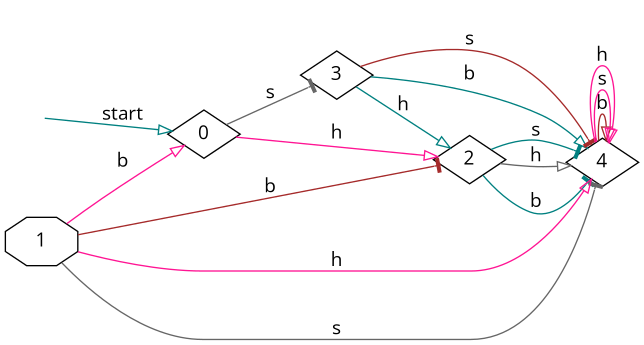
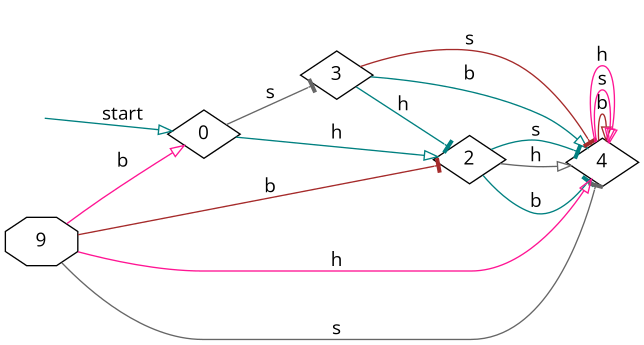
edge "3" -> "2": arrowhead onormal -> tee
edge "0" -> "2": color deeppink -> teal
node "1": label "1" -> "9"
